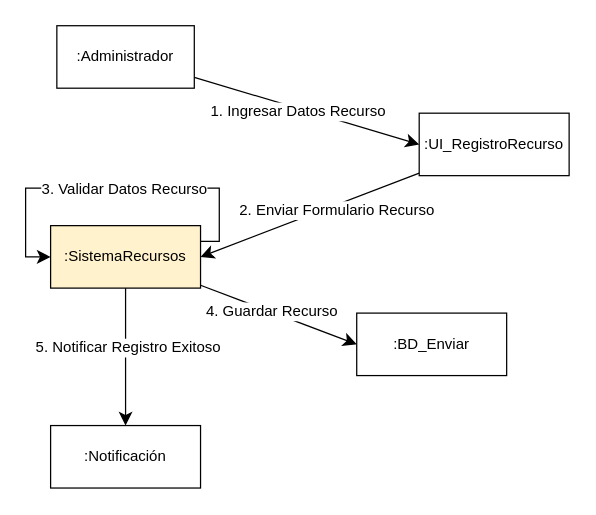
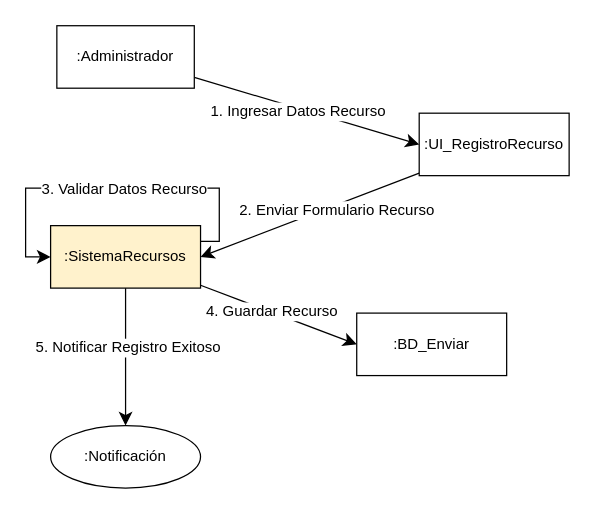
node ":Notificación": shape rectangle -> ellipse
